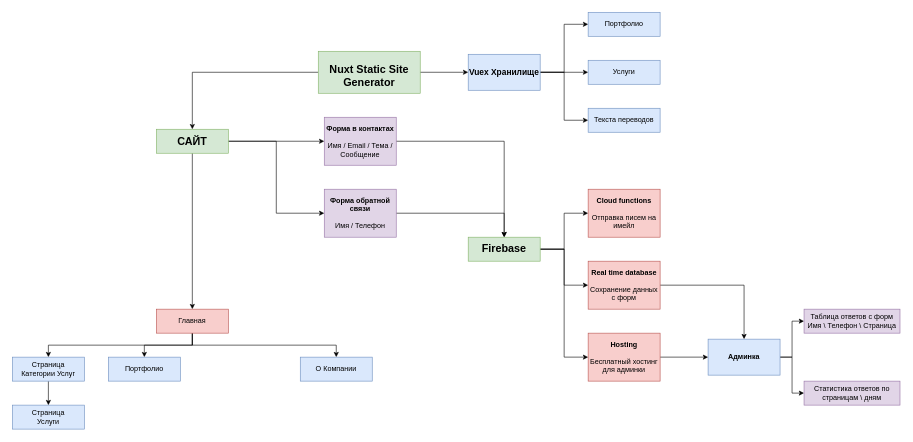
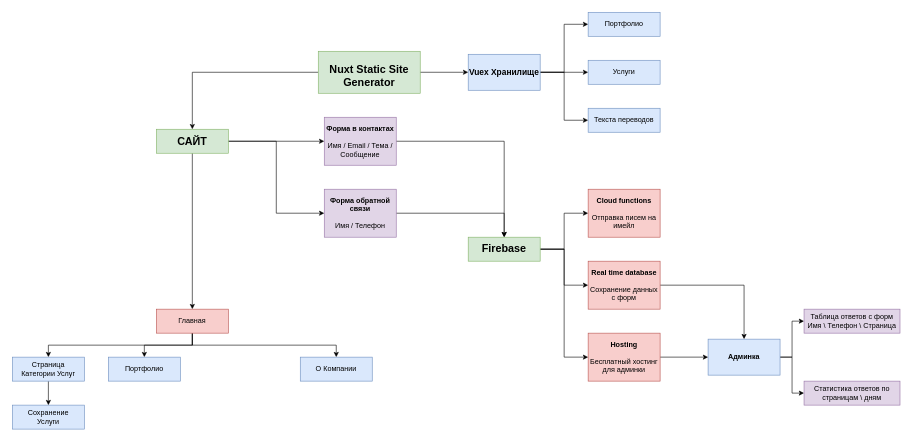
node "Страница Услуги": label "Страница Услуги" -> "Сохранение Услуги"
